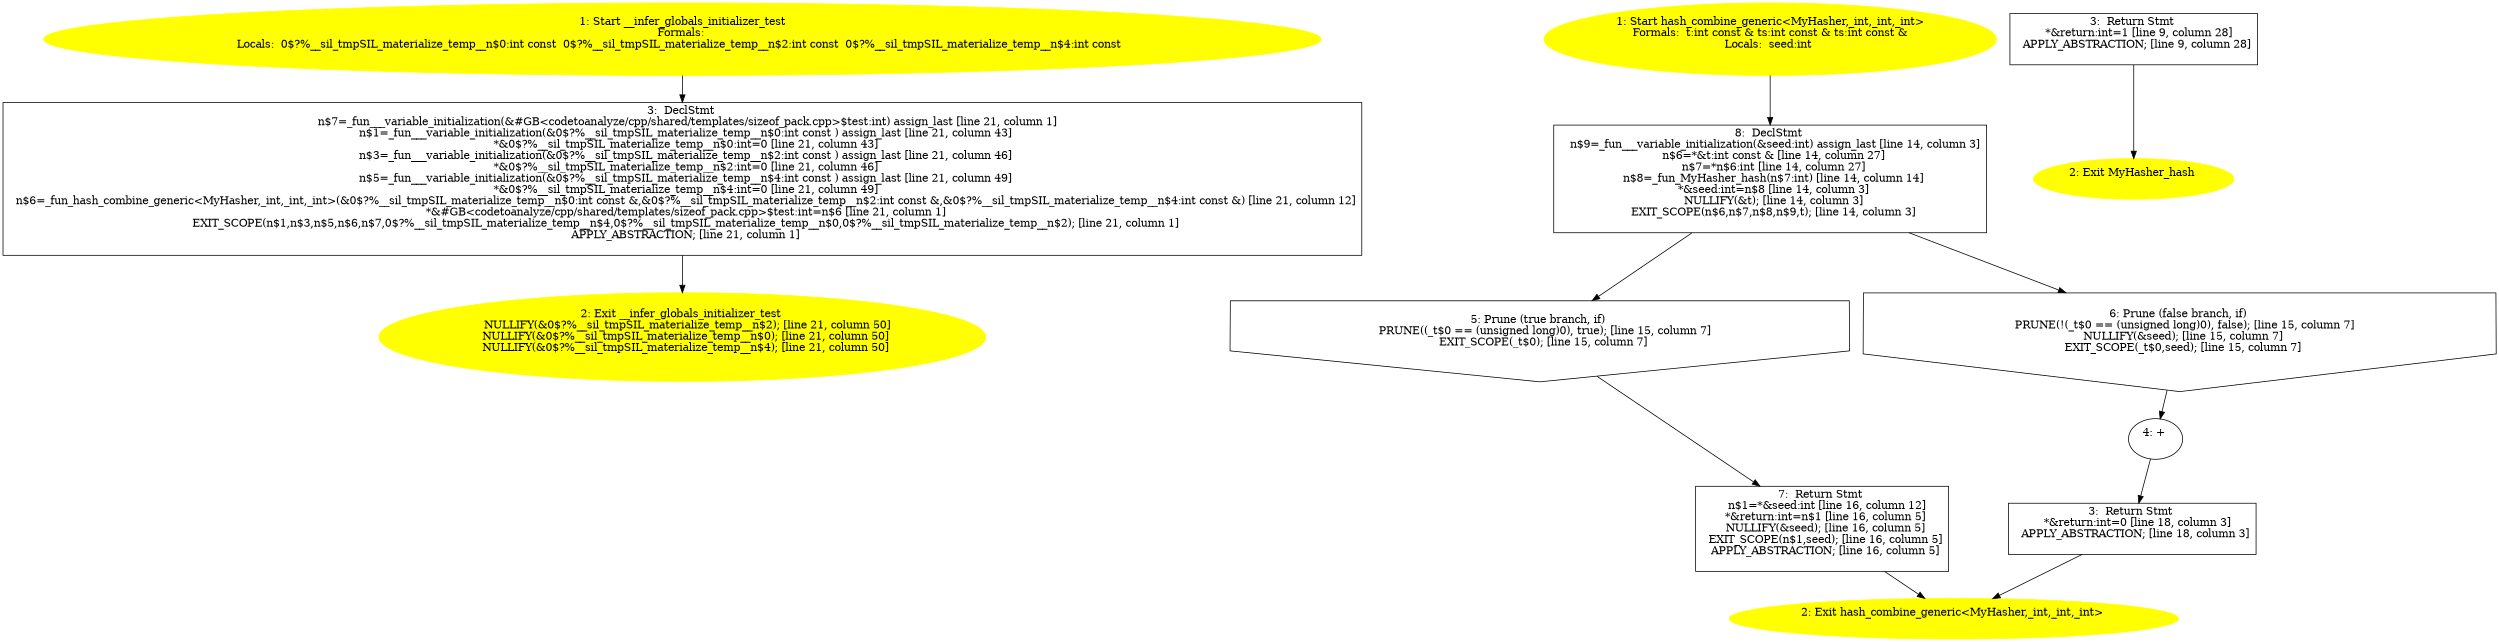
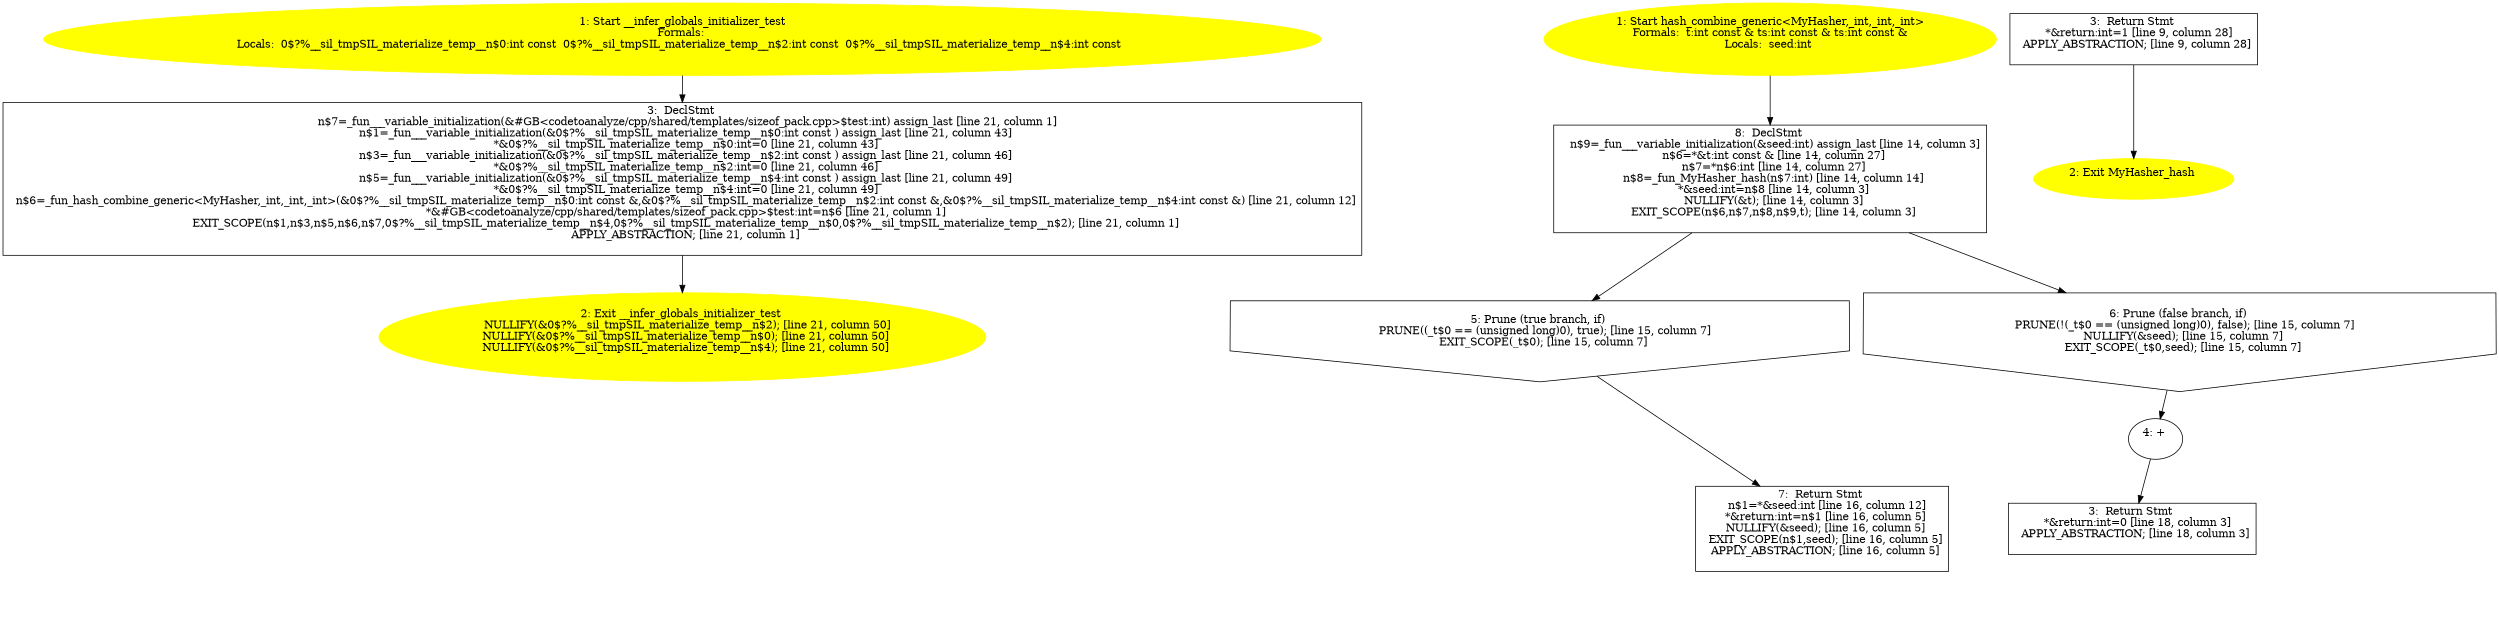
node "2: Exit hash_combine_generic<MyHasher,_int,_int,_int>": removed
